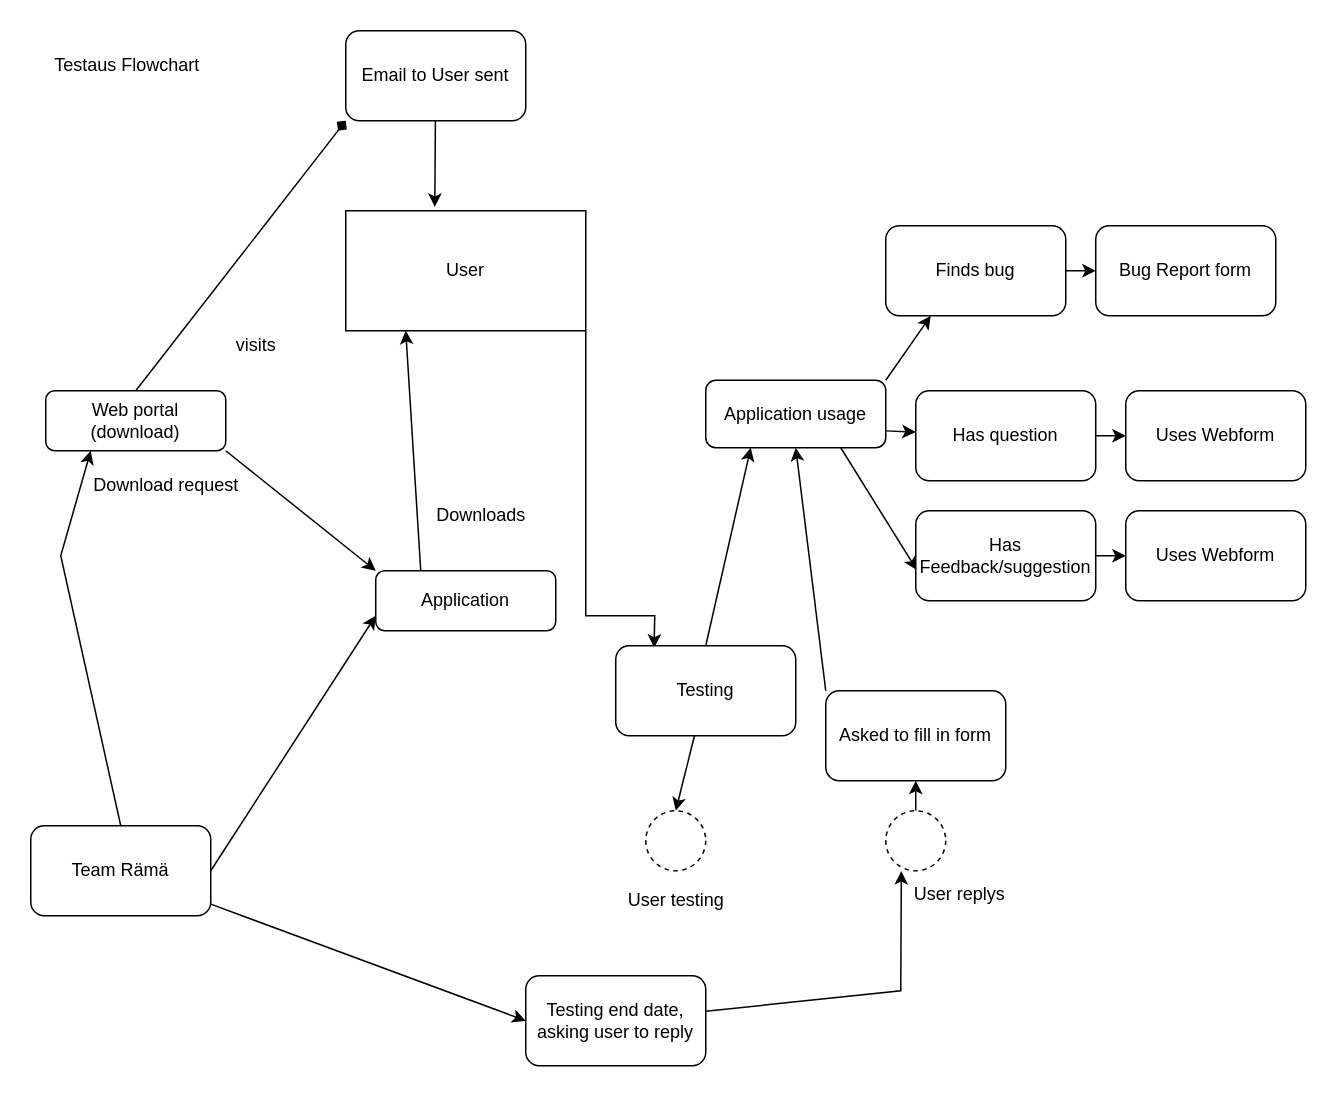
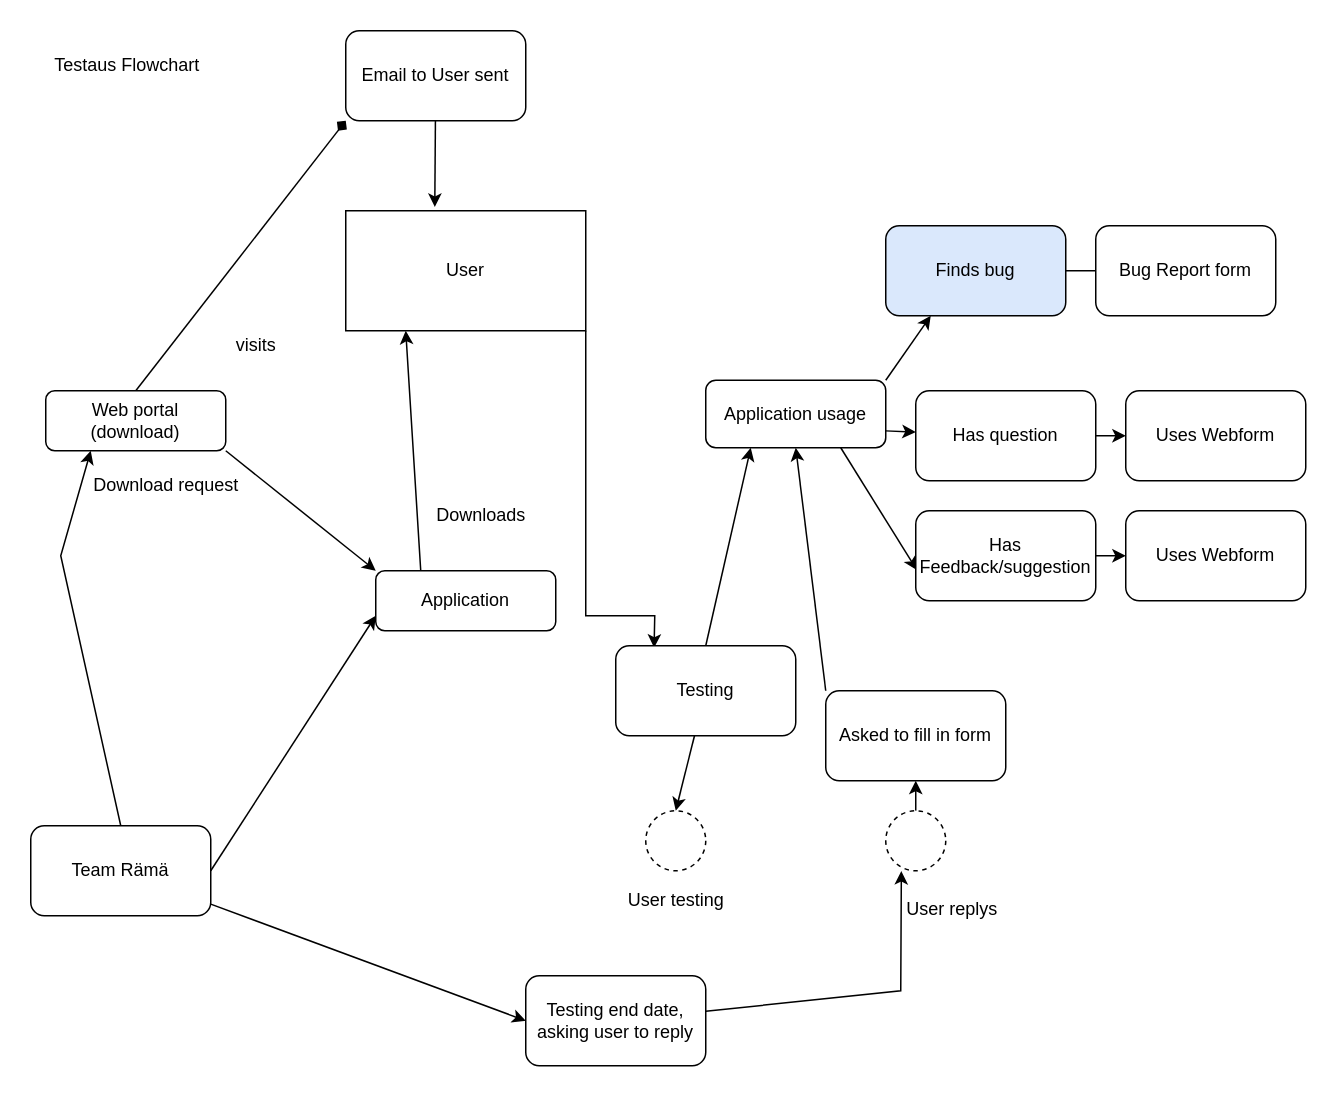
node "Finds bug": fillcolor #ffffff -> #dae8fc
edge "Finds bug" -> "Bug Report form": arrowhead classic -> none
node "User replys": moved (959, 895) -> (952, 910)
